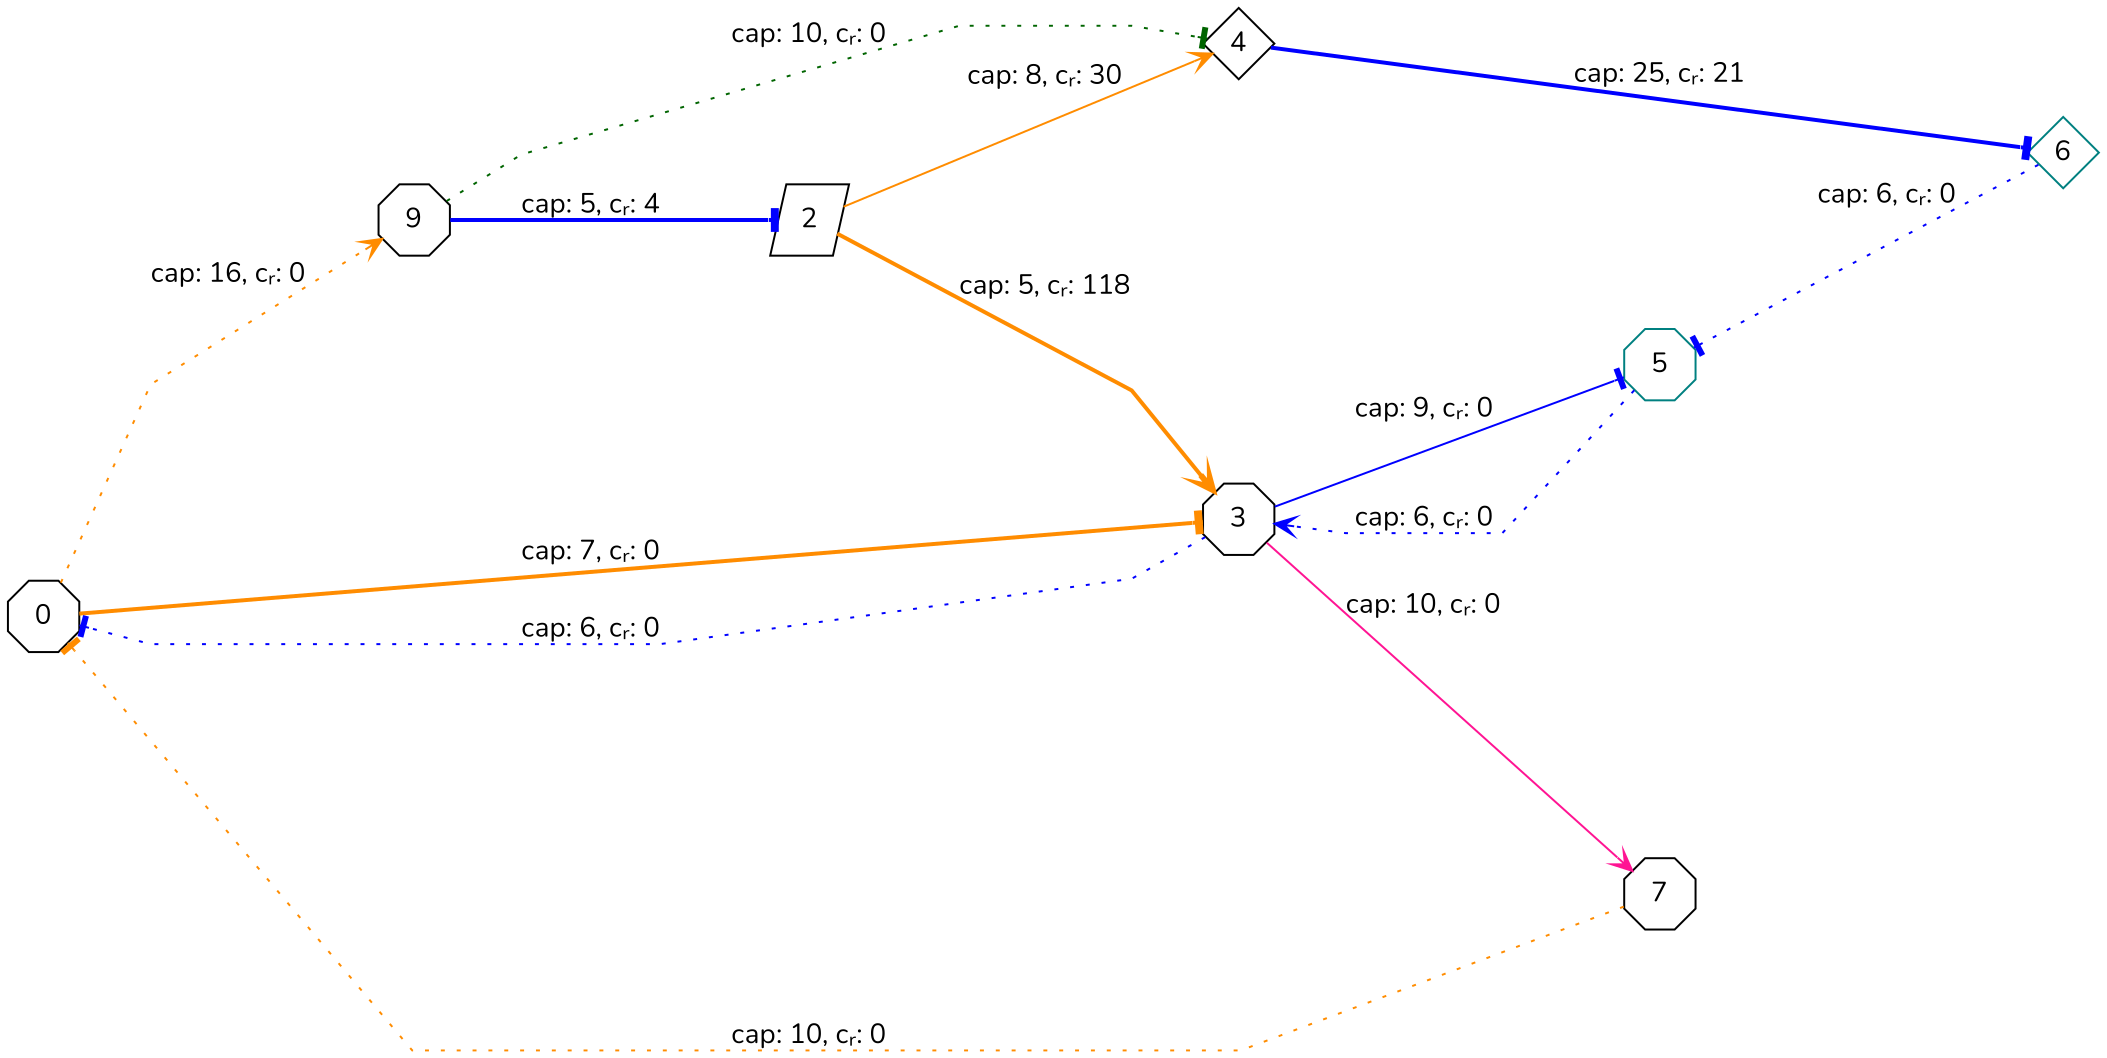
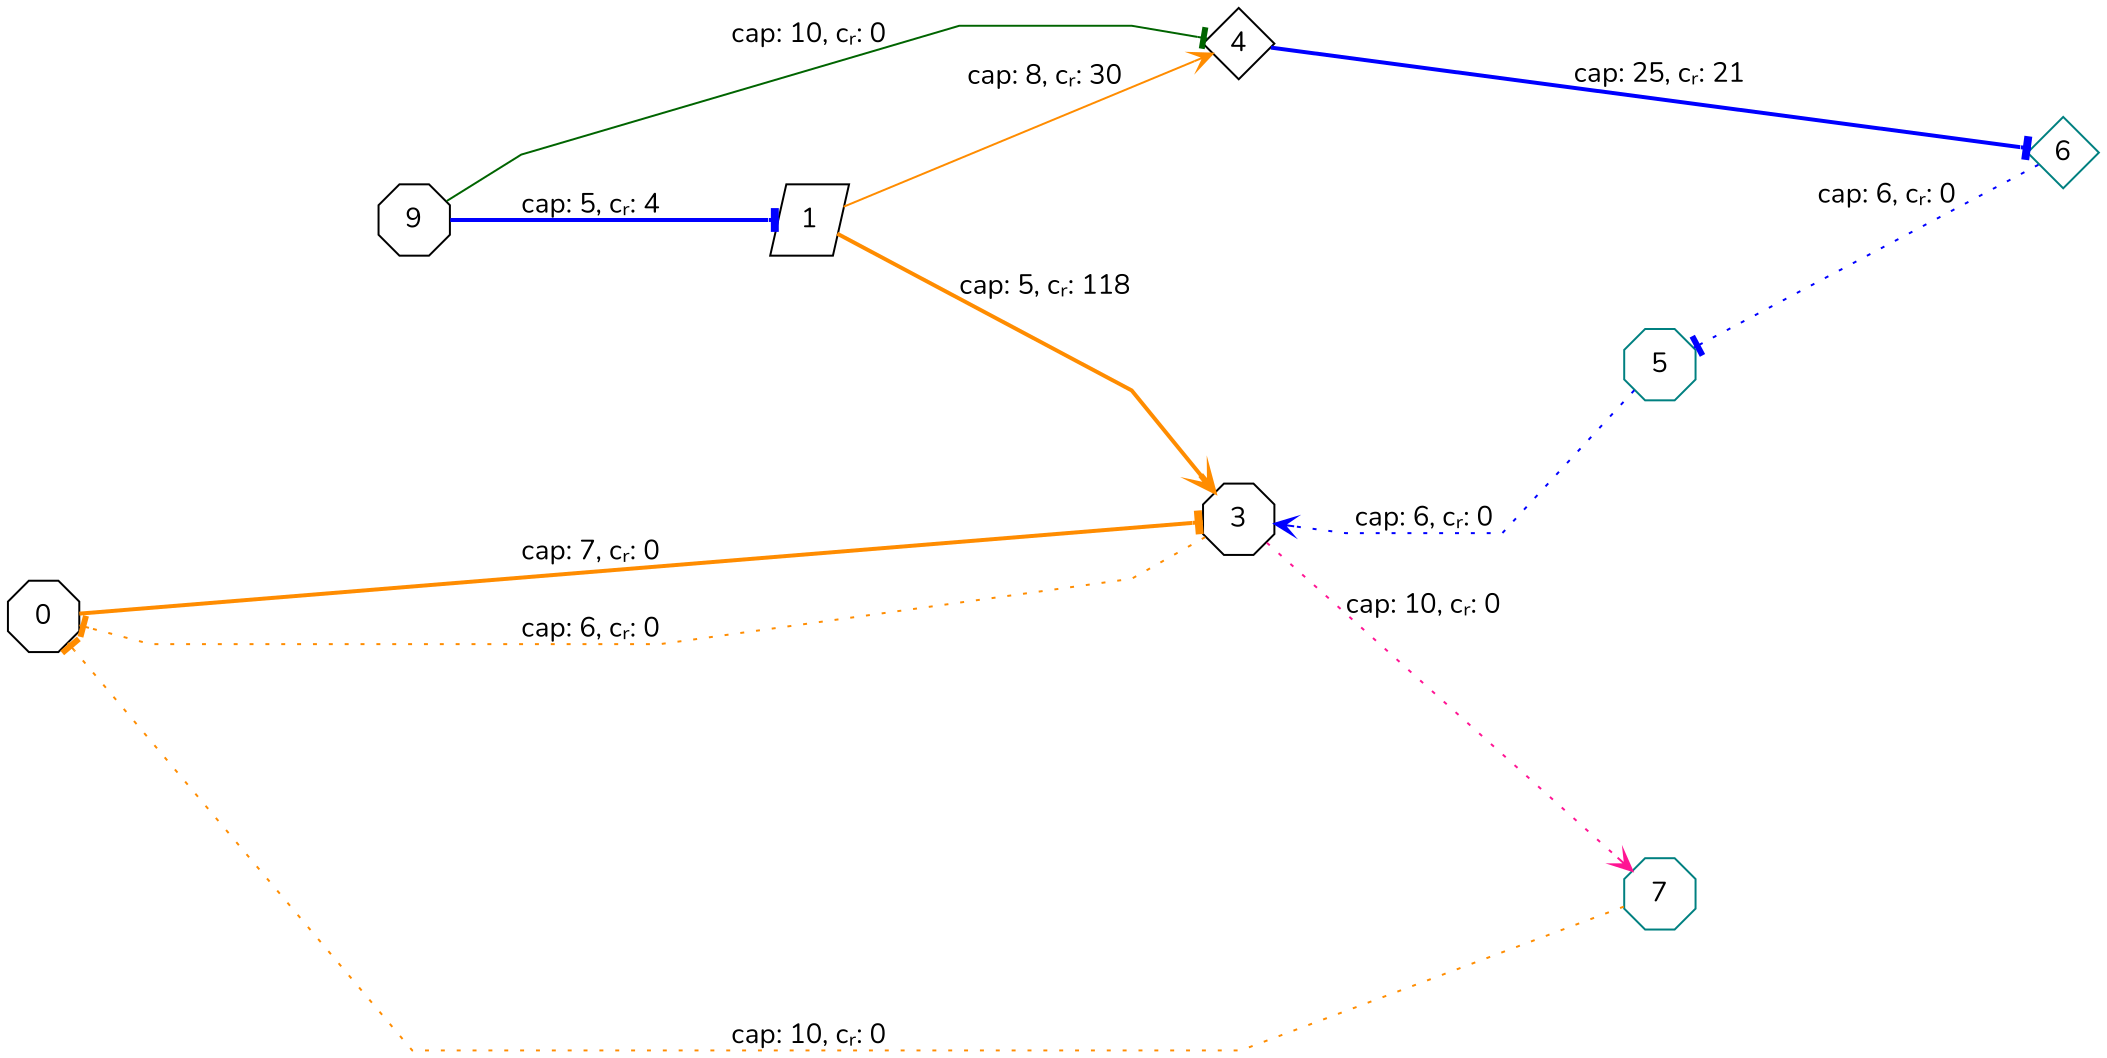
edge "9" -> "4": style dotted -> solid
node "2": label "2" -> "1"
edge "0" -> "9": removed, label "cap: 16, cᵣ: 0"
edge "3" -> "5": removed, label "cap: 9, cᵣ: 0"
edge "3" -> "0": color blue -> darkorange
edge "3" -> "7": style solid -> dotted
node "7": color black -> teal
